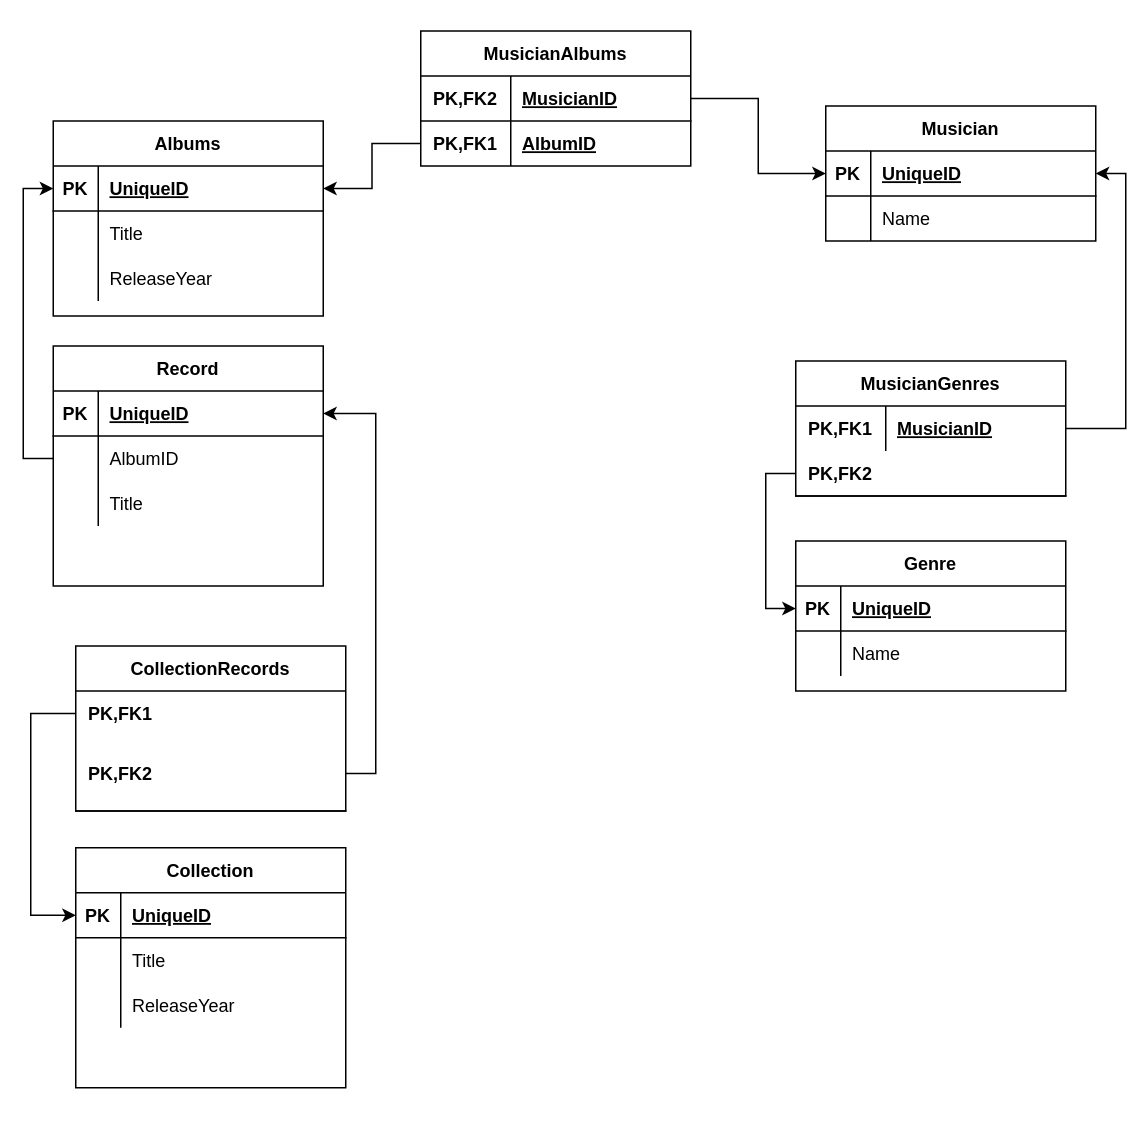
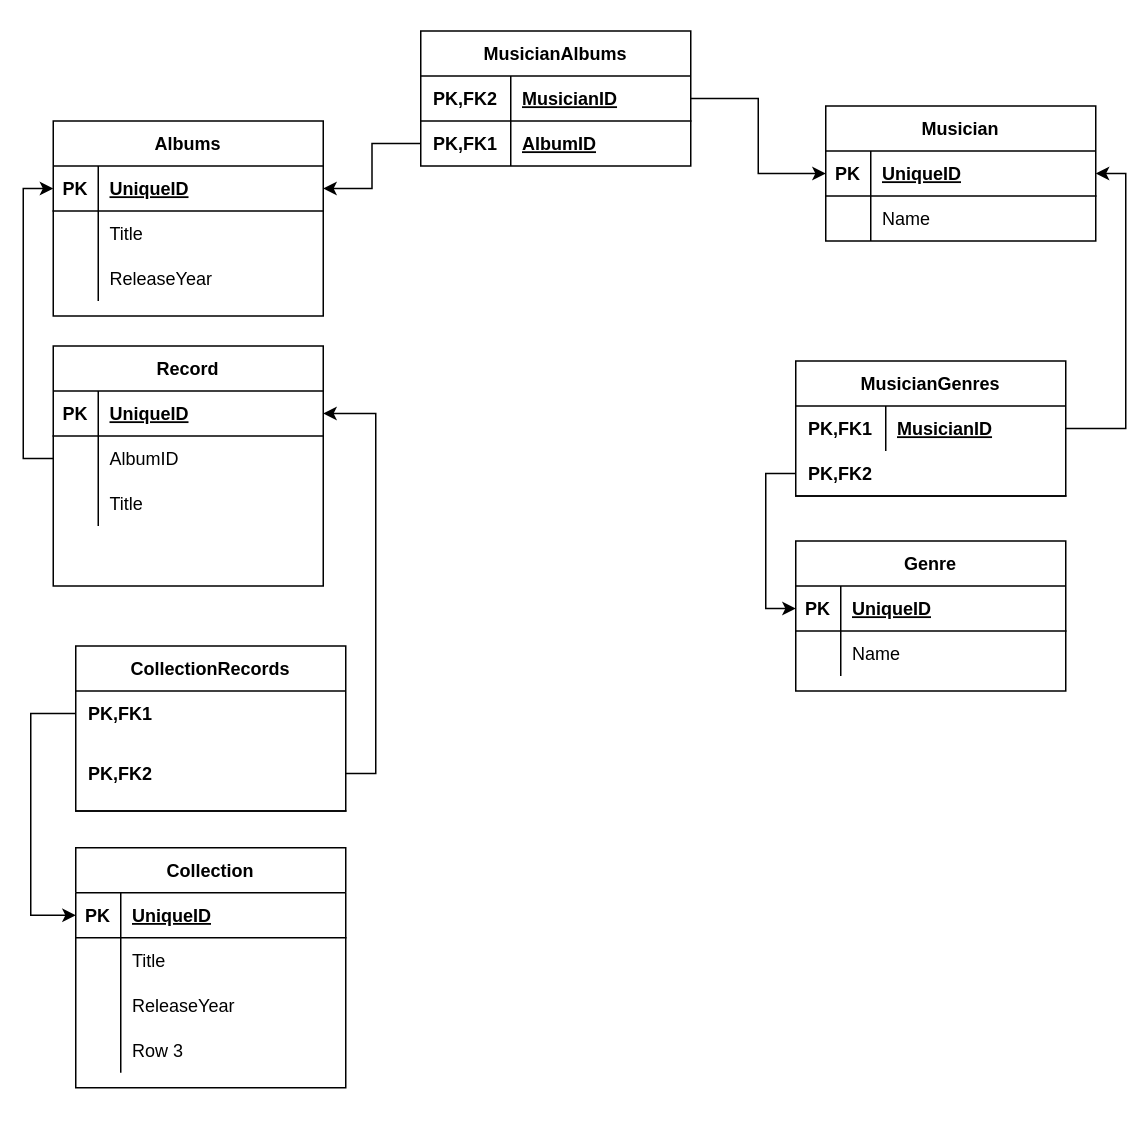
node "Row 3": added
